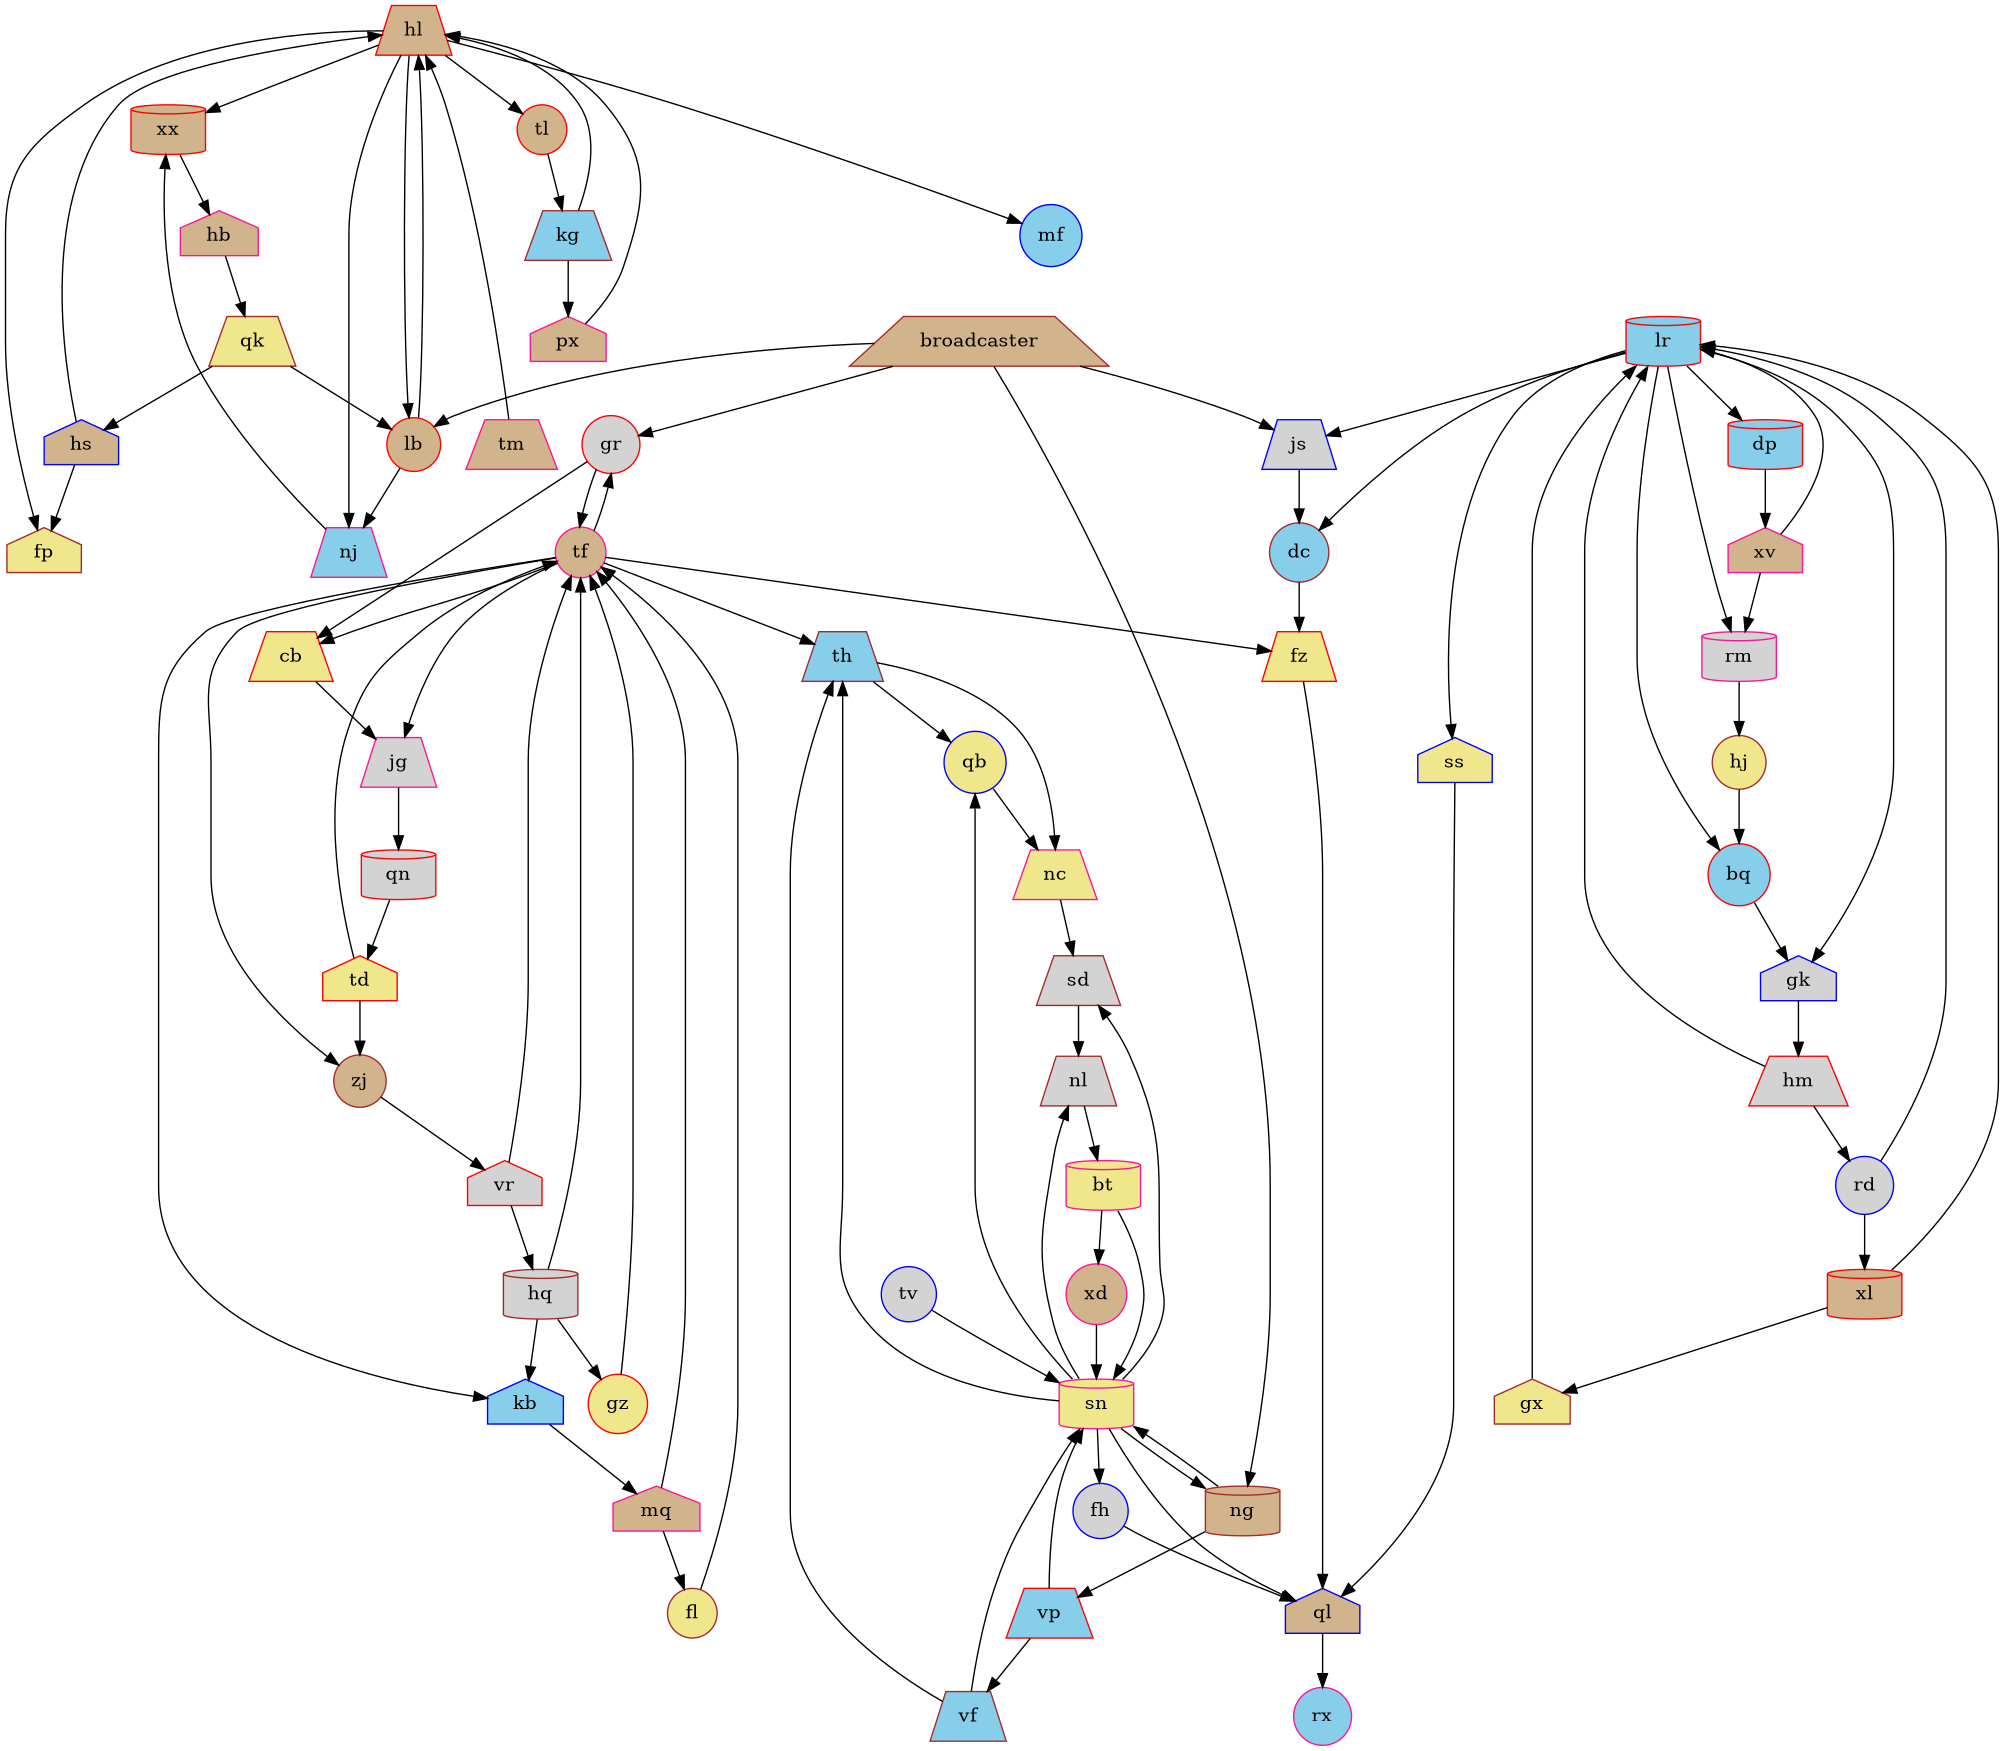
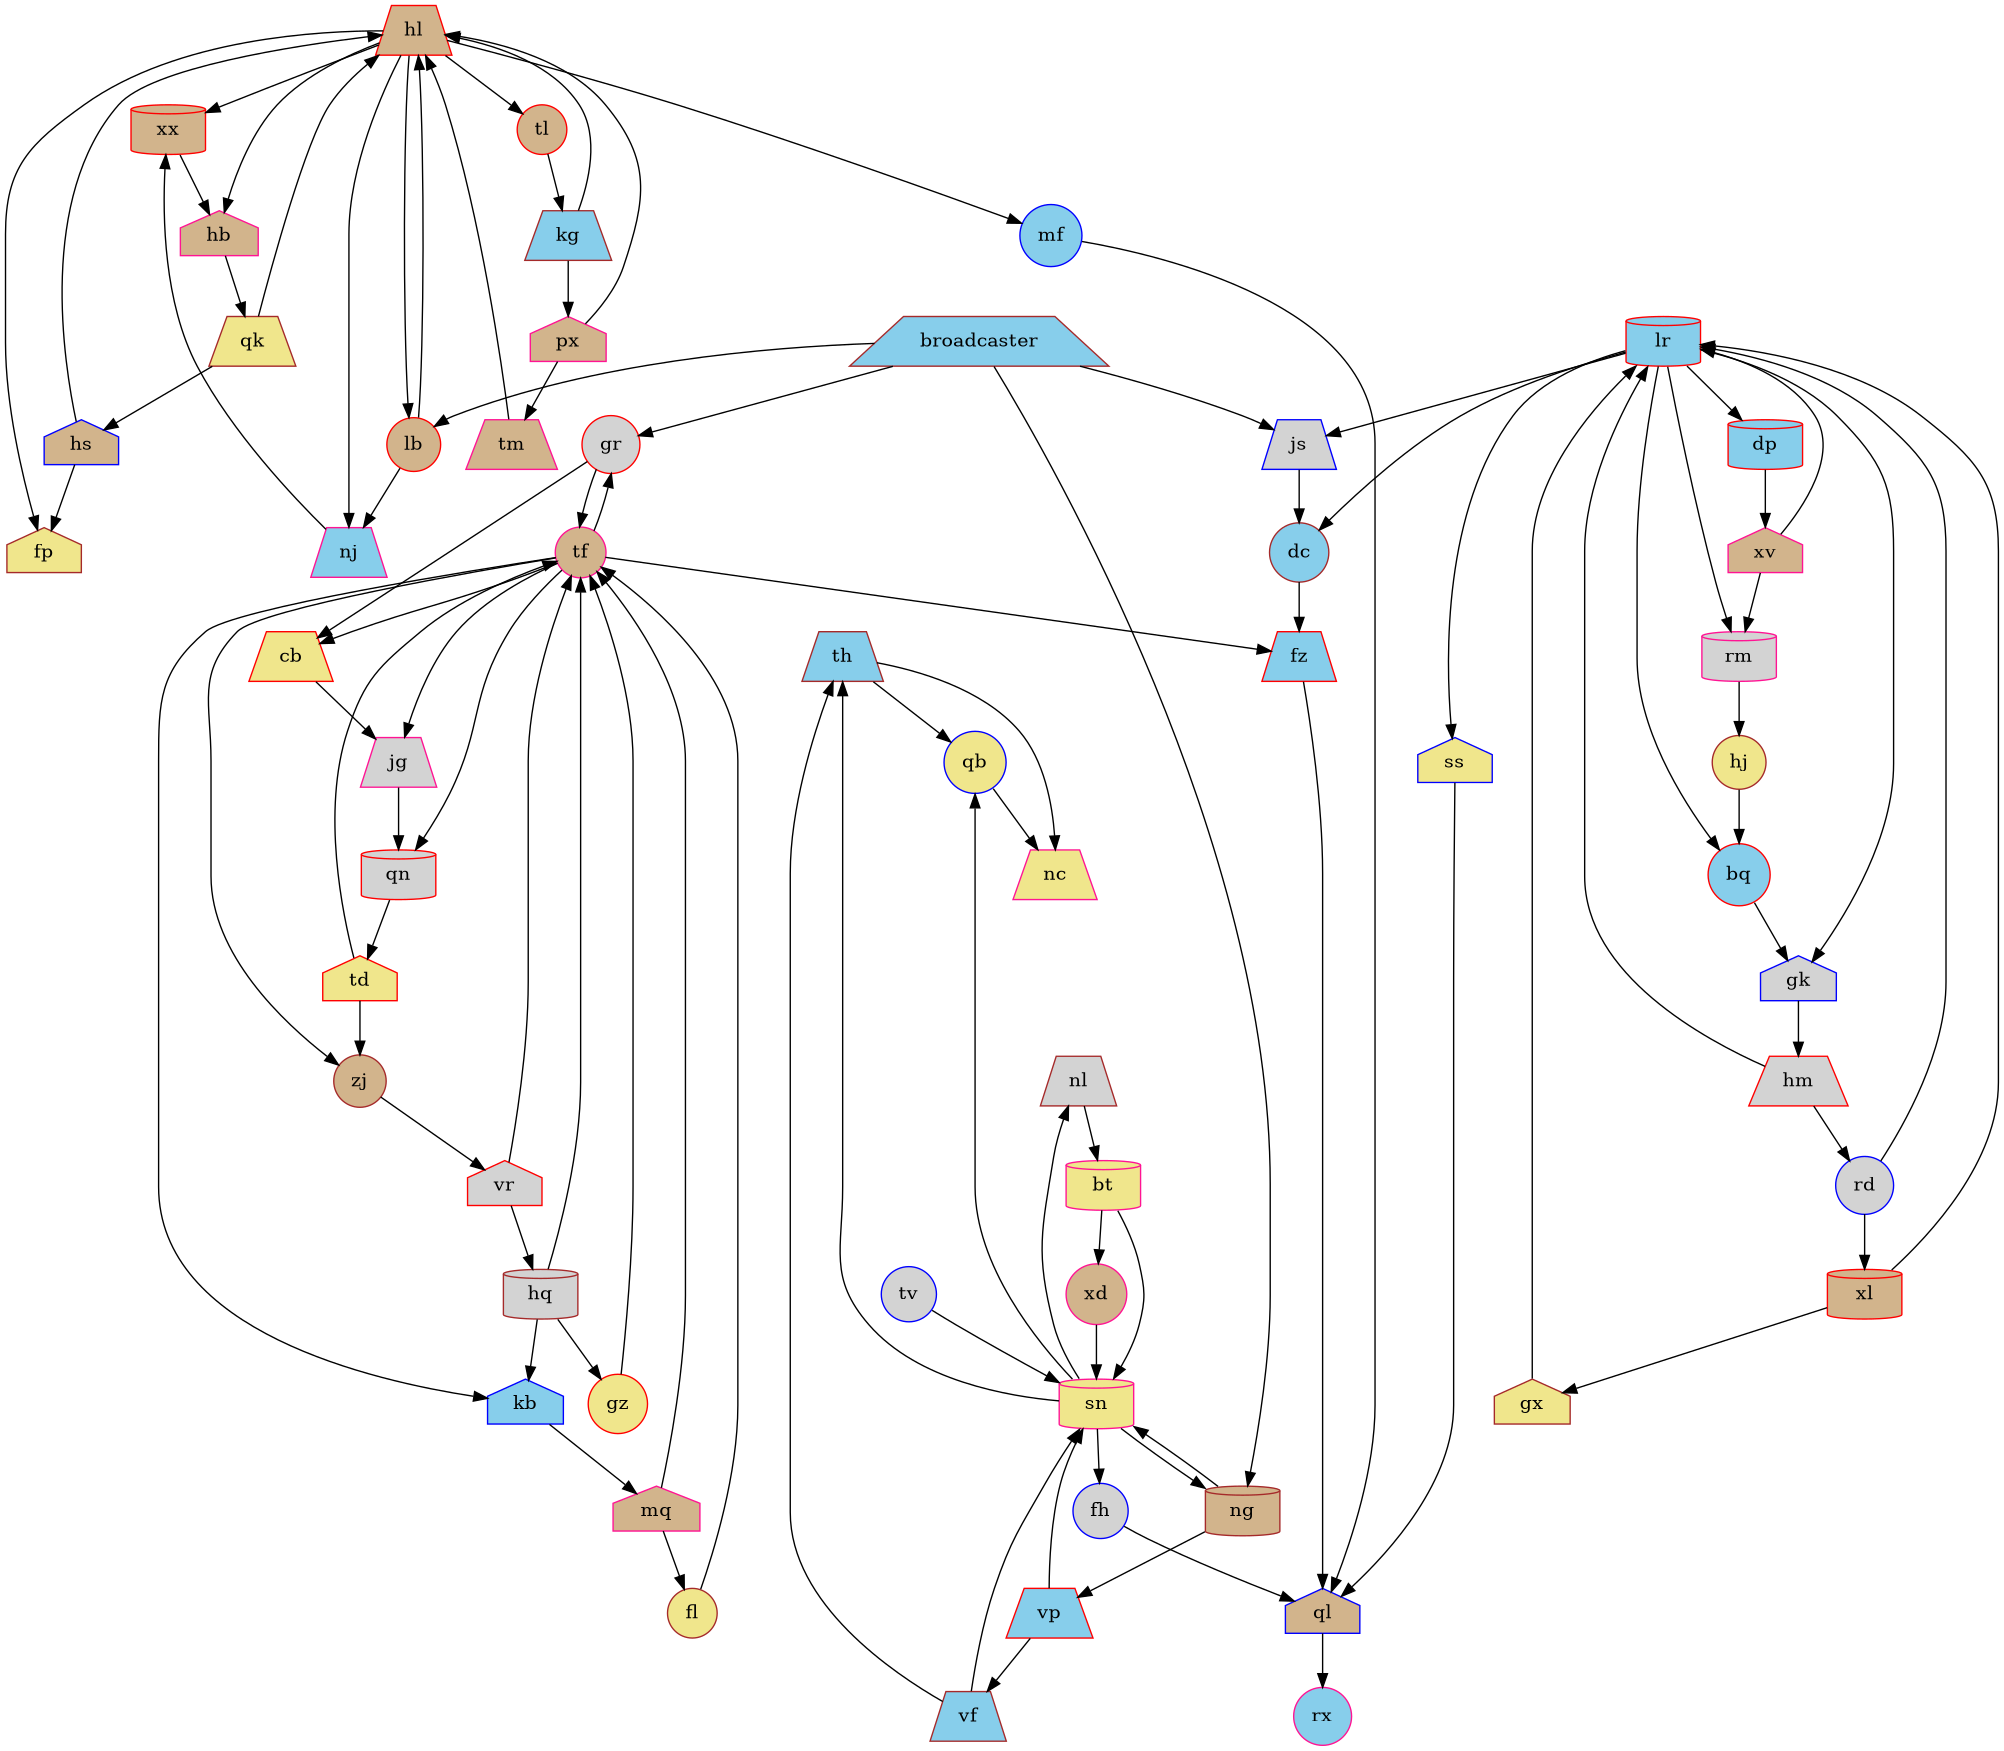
edge "hl" -> "hb": added
node "broadcaster": fillcolor tan -> skyblue
edge "px" -> "tm": added
edge "qk" -> "lb": now "qk" -> "hl"
edge "tf" -> "th": now "tf" -> "qn"
node "fz": fillcolor khaki -> skyblue
node "sd": removed
edge "sn" -> "ql": now "mf" -> "ql"
